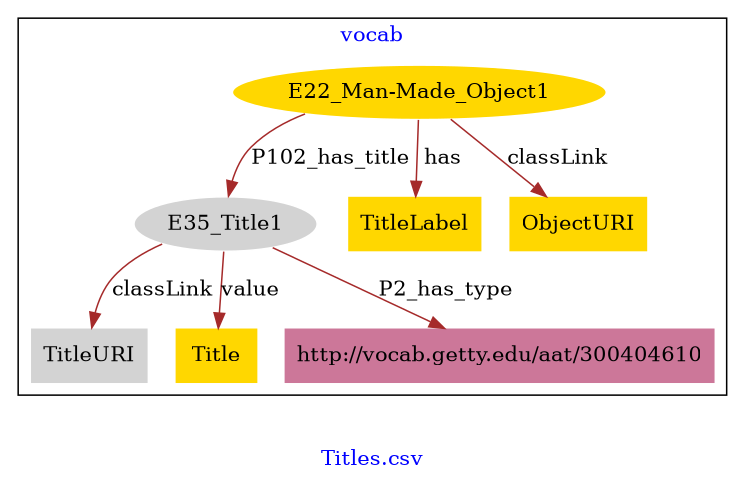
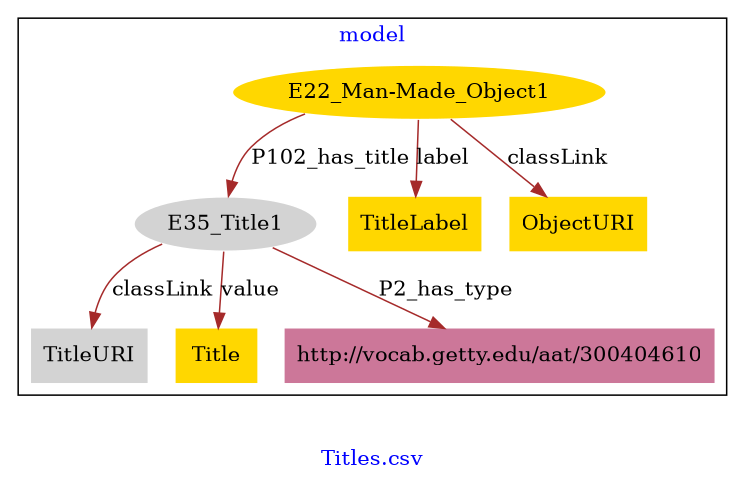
cluster "vocab": label "vocab" -> "model"
edge "E22_Man-Made_Object1" -> "TitleLabel": label "has" -> "label"
